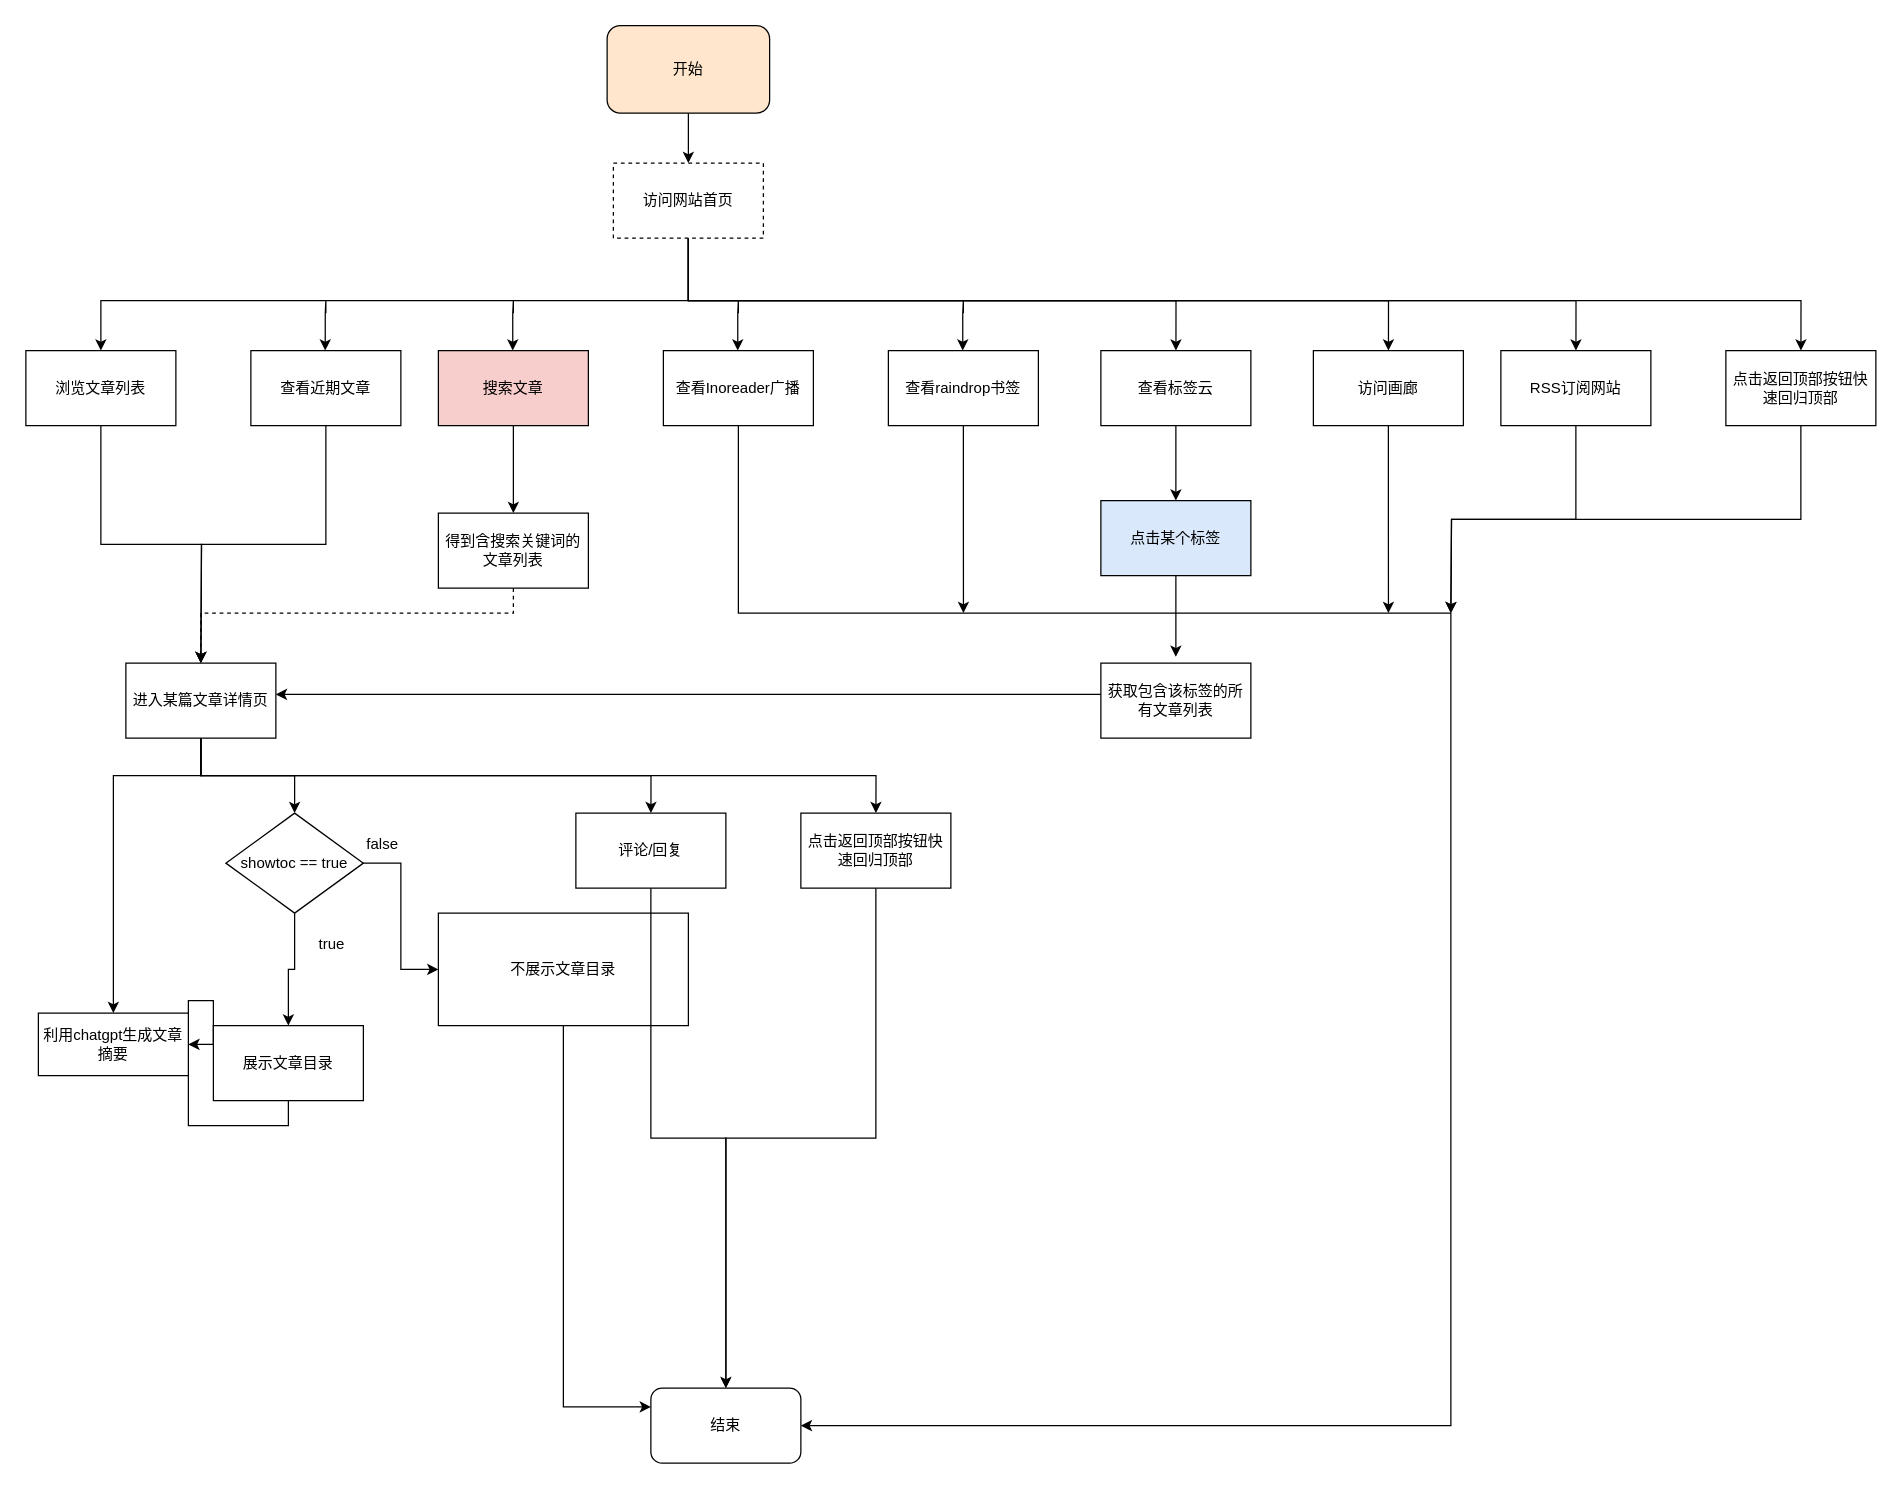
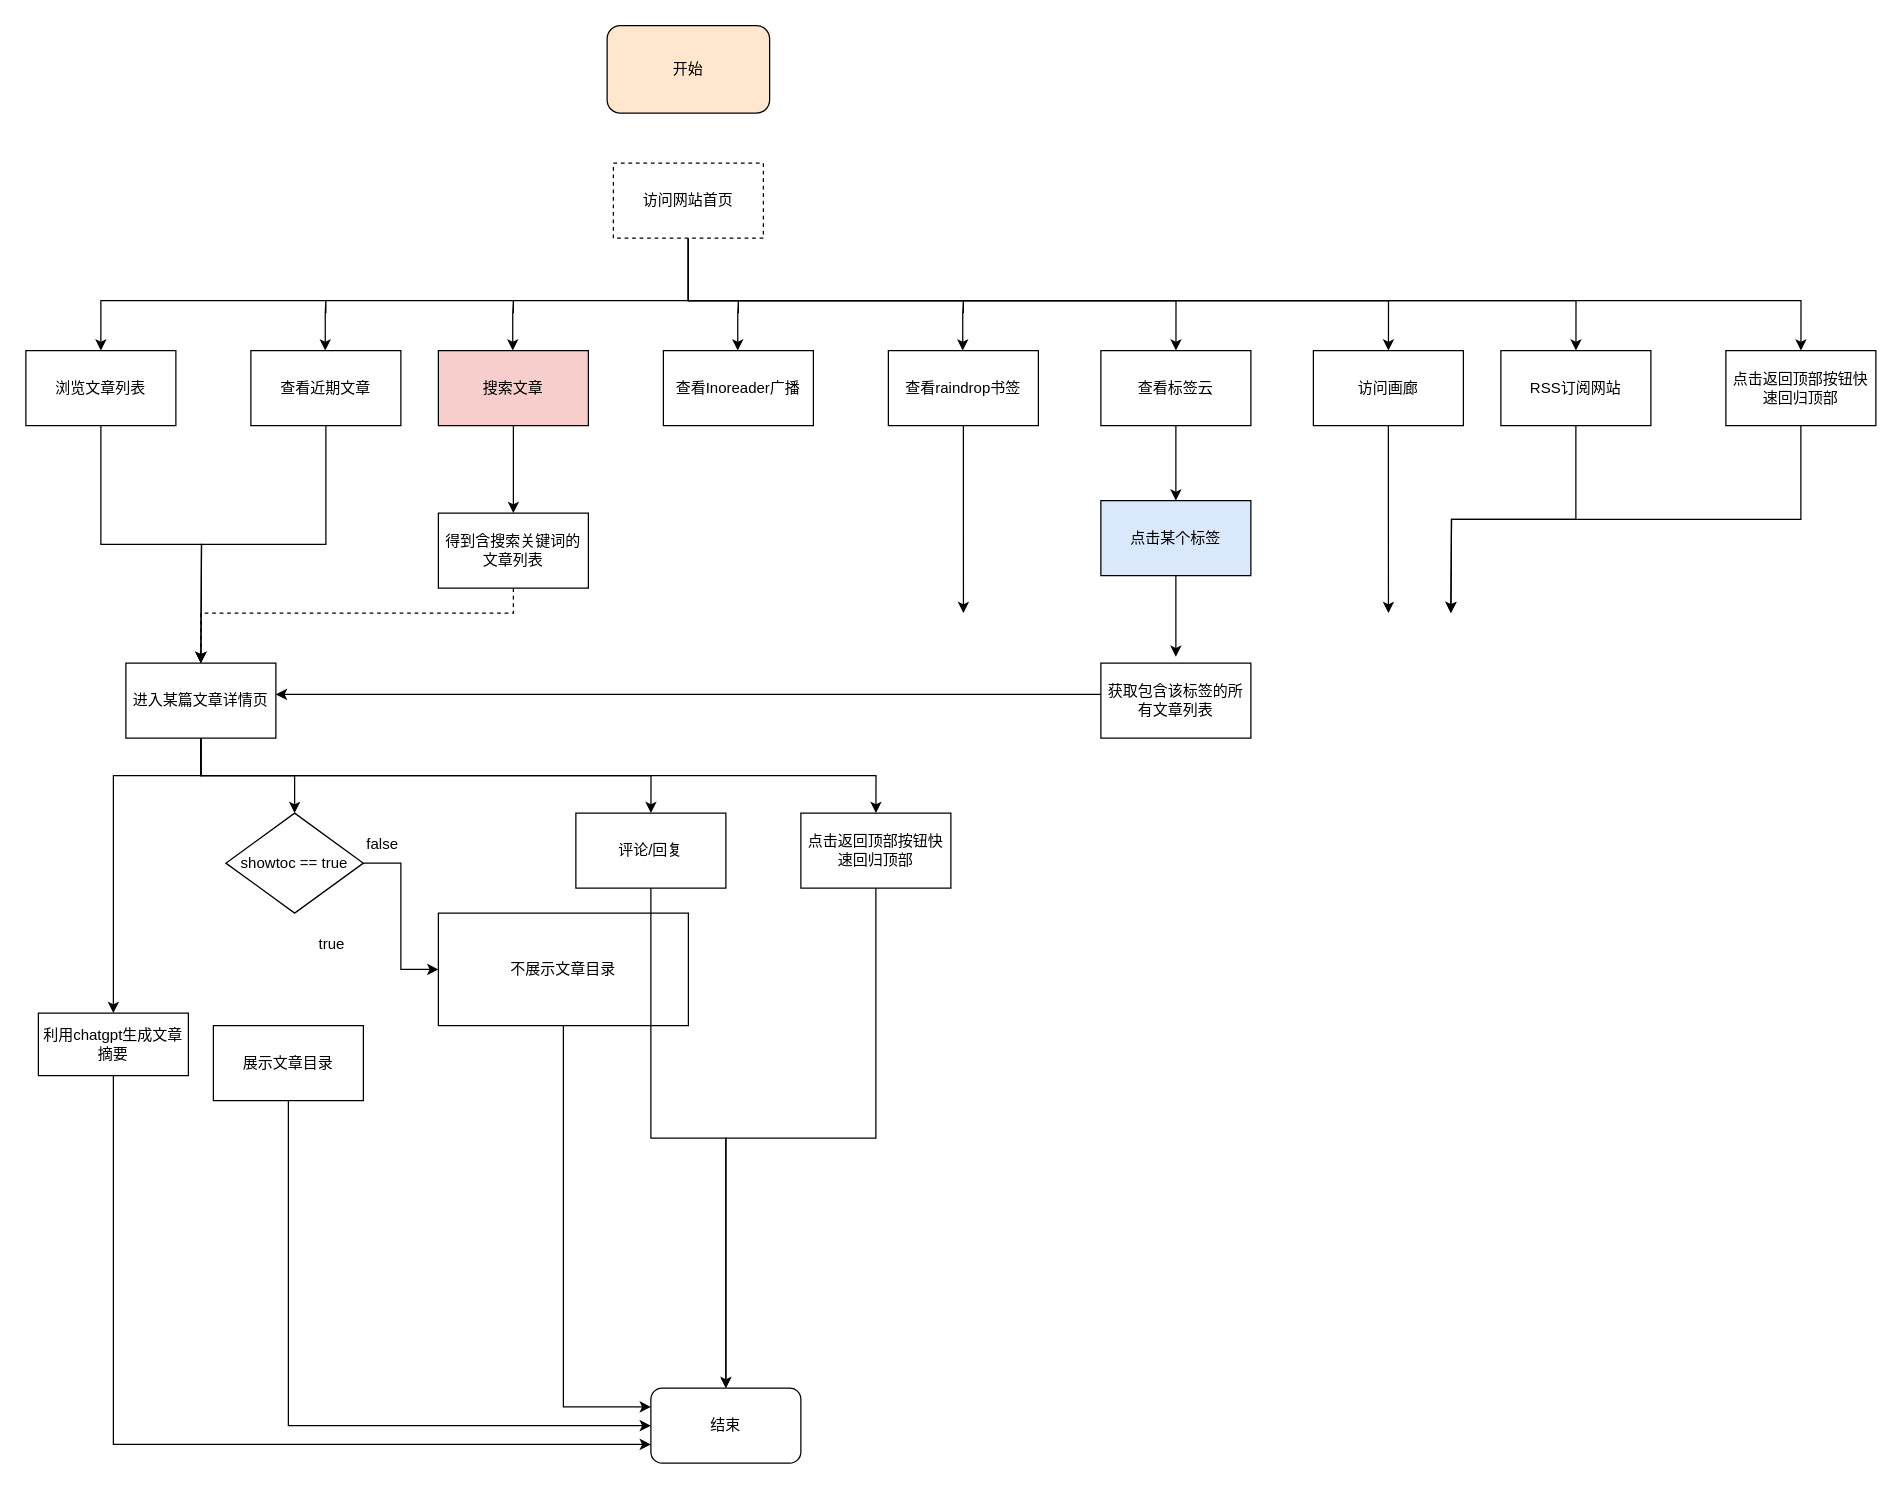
edge "开始" -> "访问网站首页": removed
edge "查看Inoreader广播" -> "结束": removed
edge "showtoc == true" -> "展示文章目录": removed
edge "展示文章目录" -> "利用chatgpt生成文章摘要": now "展示文章目录" -> "结束"
edge "利用chatgpt生成文章摘要" -> "结束": added
